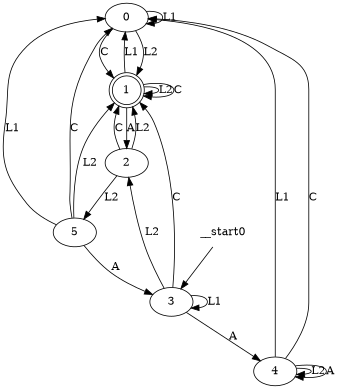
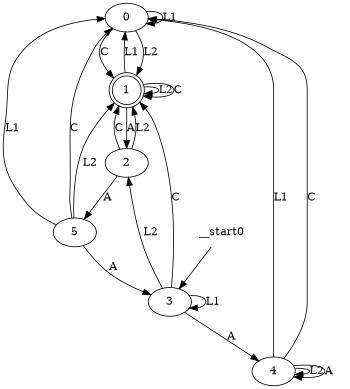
edge "2" -> "5": label "L2" -> "A"
